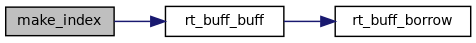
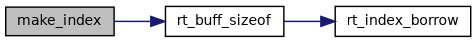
node "rt_buff_buff": label "rt_buff_buff" -> "rt_buff_sizeof"
node "rt_buff_borrow": label "rt_buff_borrow" -> "rt_index_borrow"
